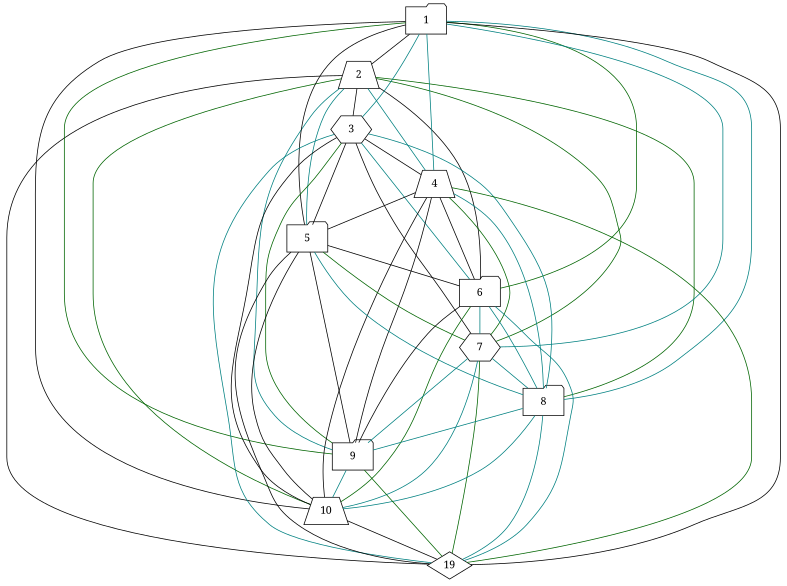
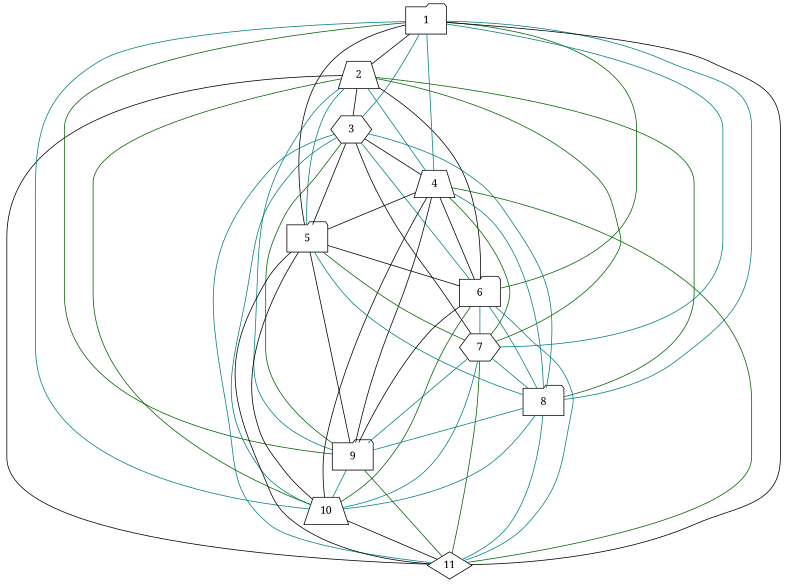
edge "1" -- "10": color black -> teal
edge "3" -- "10": color black -> teal
node "19": label "19" -> "11"
